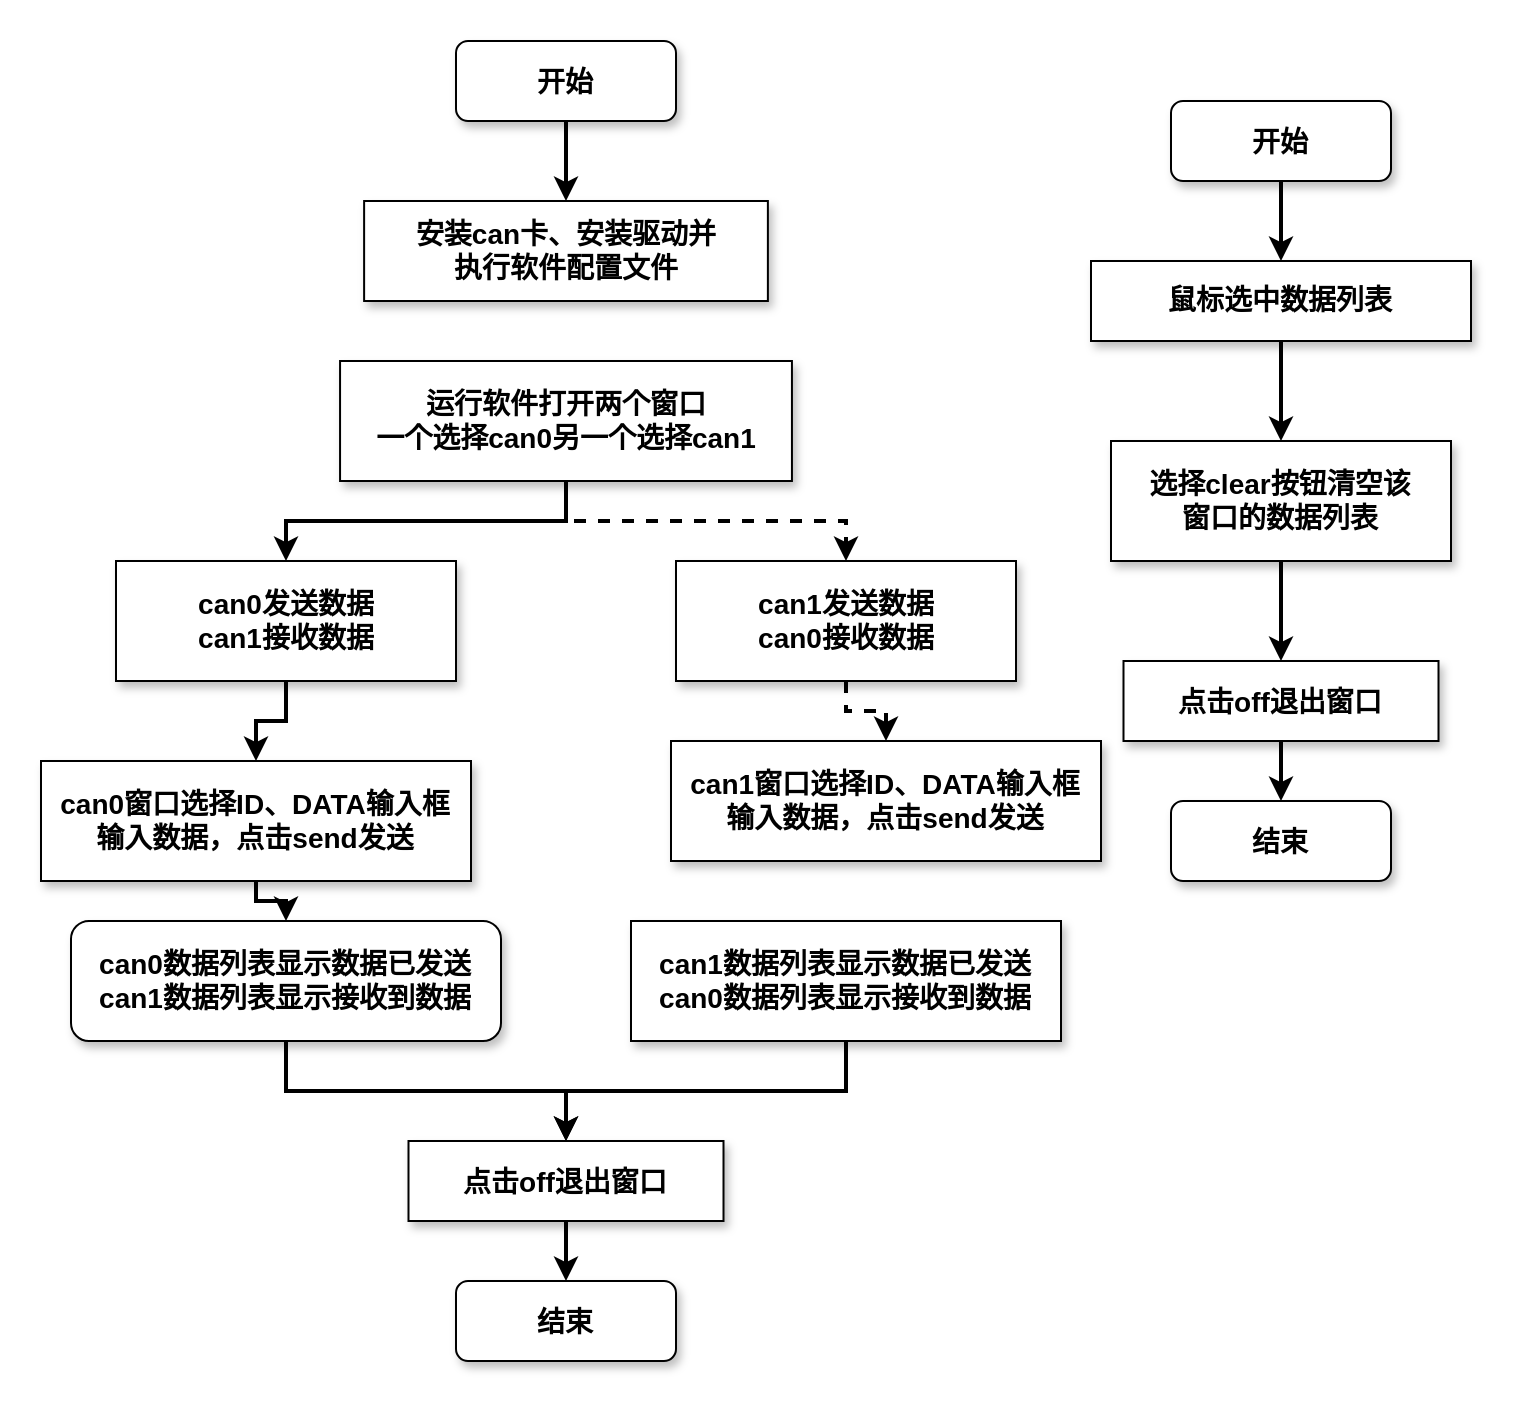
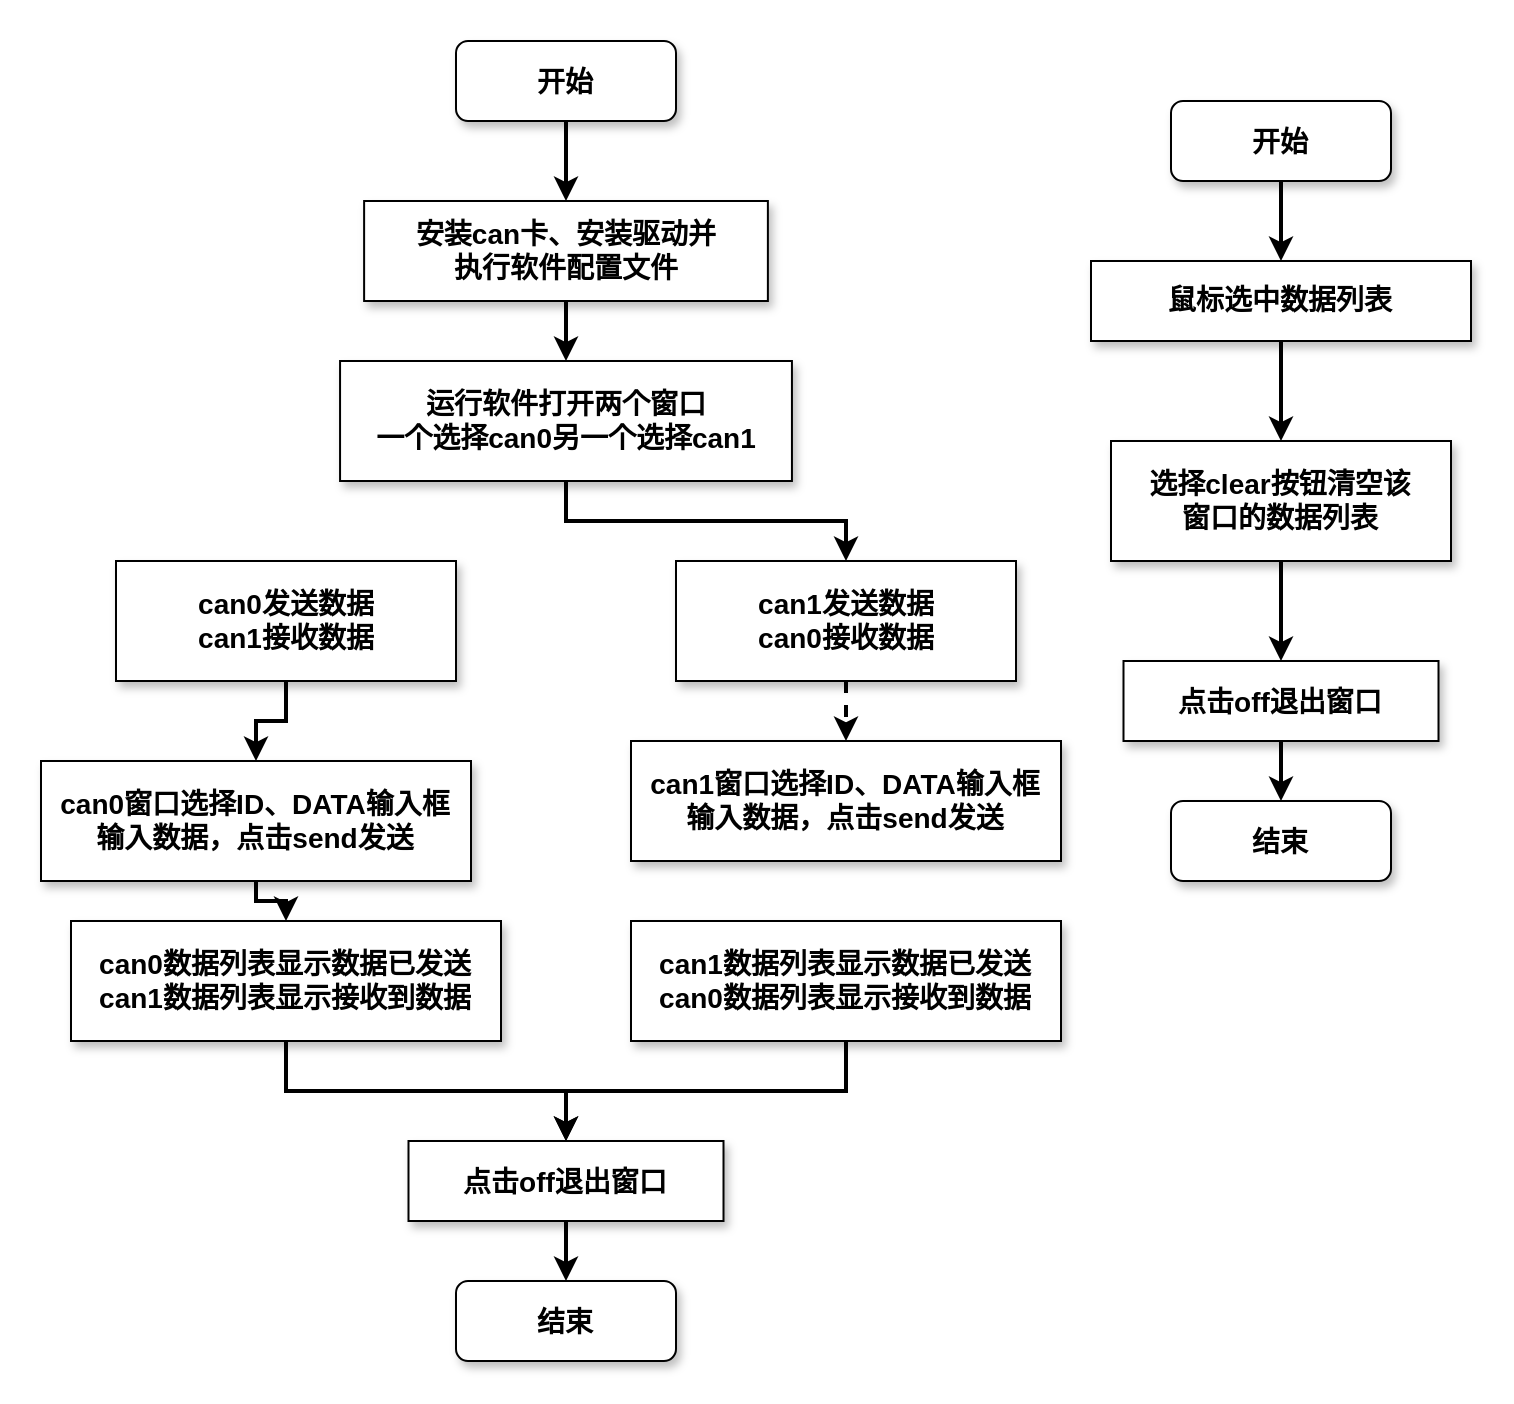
edge "安装can卡、安装驱动并 执行软件配置文件" -> "运行软件打开两个窗口 一个选择can0另一个选择can1": added
edge "运行软件打开两个窗口 一个选择can0另一个选择can1" -> "can0发送数据 can1接收数据": removed
edge "运行软件打开两个窗口 一个选择can0另一个选择can1" -> "can1发送数据 can0接收数据": style dashed -> solid
node "can1窗口选择ID、DATA输入框 输入数据，点击send发送": moved (886, 801) -> (846, 801)
node "can0数据列表显示数据已发送 can1数据列表显示接收到数据": shape rounded rectangle -> rectangle
